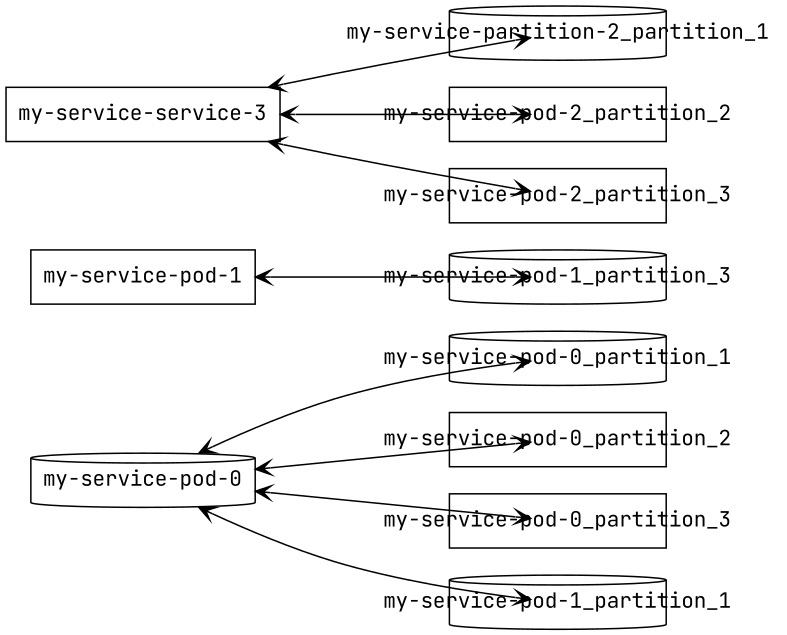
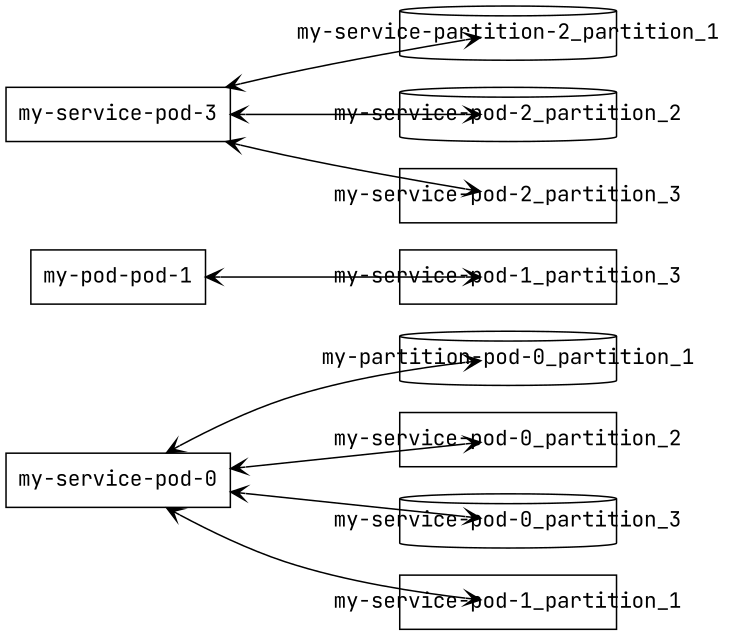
node "my-service-service-3": label "my-service-service-3" -> "my-service-pod-3"
node "my-service-pod-2_partition_2": shape box -> cylinder
node "my-service-pod-1": label "my-service-pod-1" -> "my-pod-pod-1"
node "my-service-pod-1_partition_3": shape cylinder -> box
node "my-service-pod-0_partition_1": label "my-service-pod-0_partition_1" -> "my-partition-pod-0_partition_1"
node "my-service-pod-0": shape cylinder -> box
node "my-service-pod-0_partition_3": shape box -> cylinder
node "my-service-pod-1_partition_1": shape cylinder -> box
